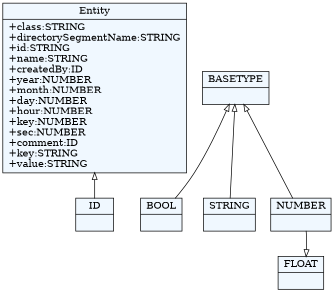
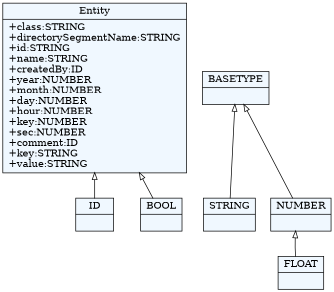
edge "BOOL" -> "BASETYPE": now "BOOL" -> "Entity"
edge "NUMBER" -> "FLOAT": reversed
